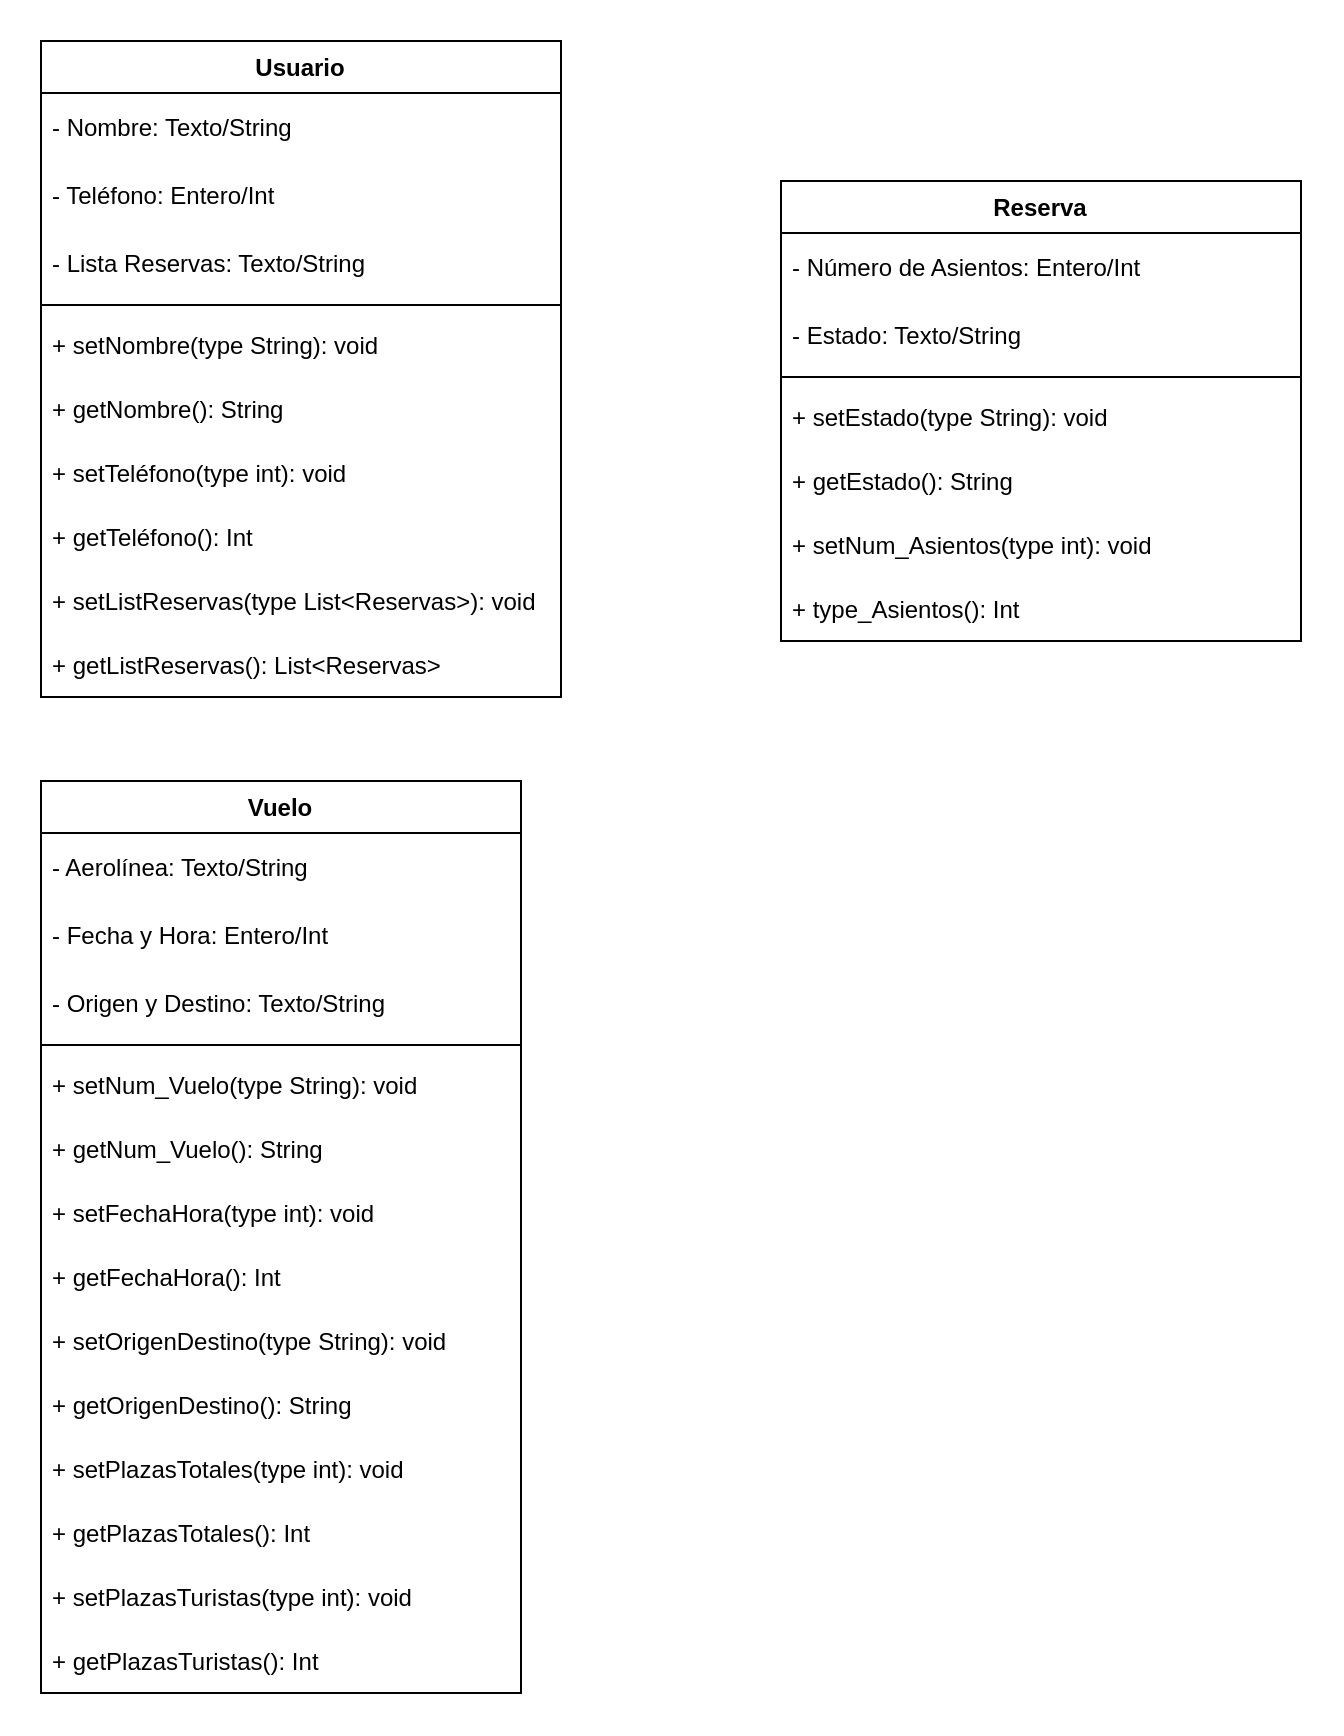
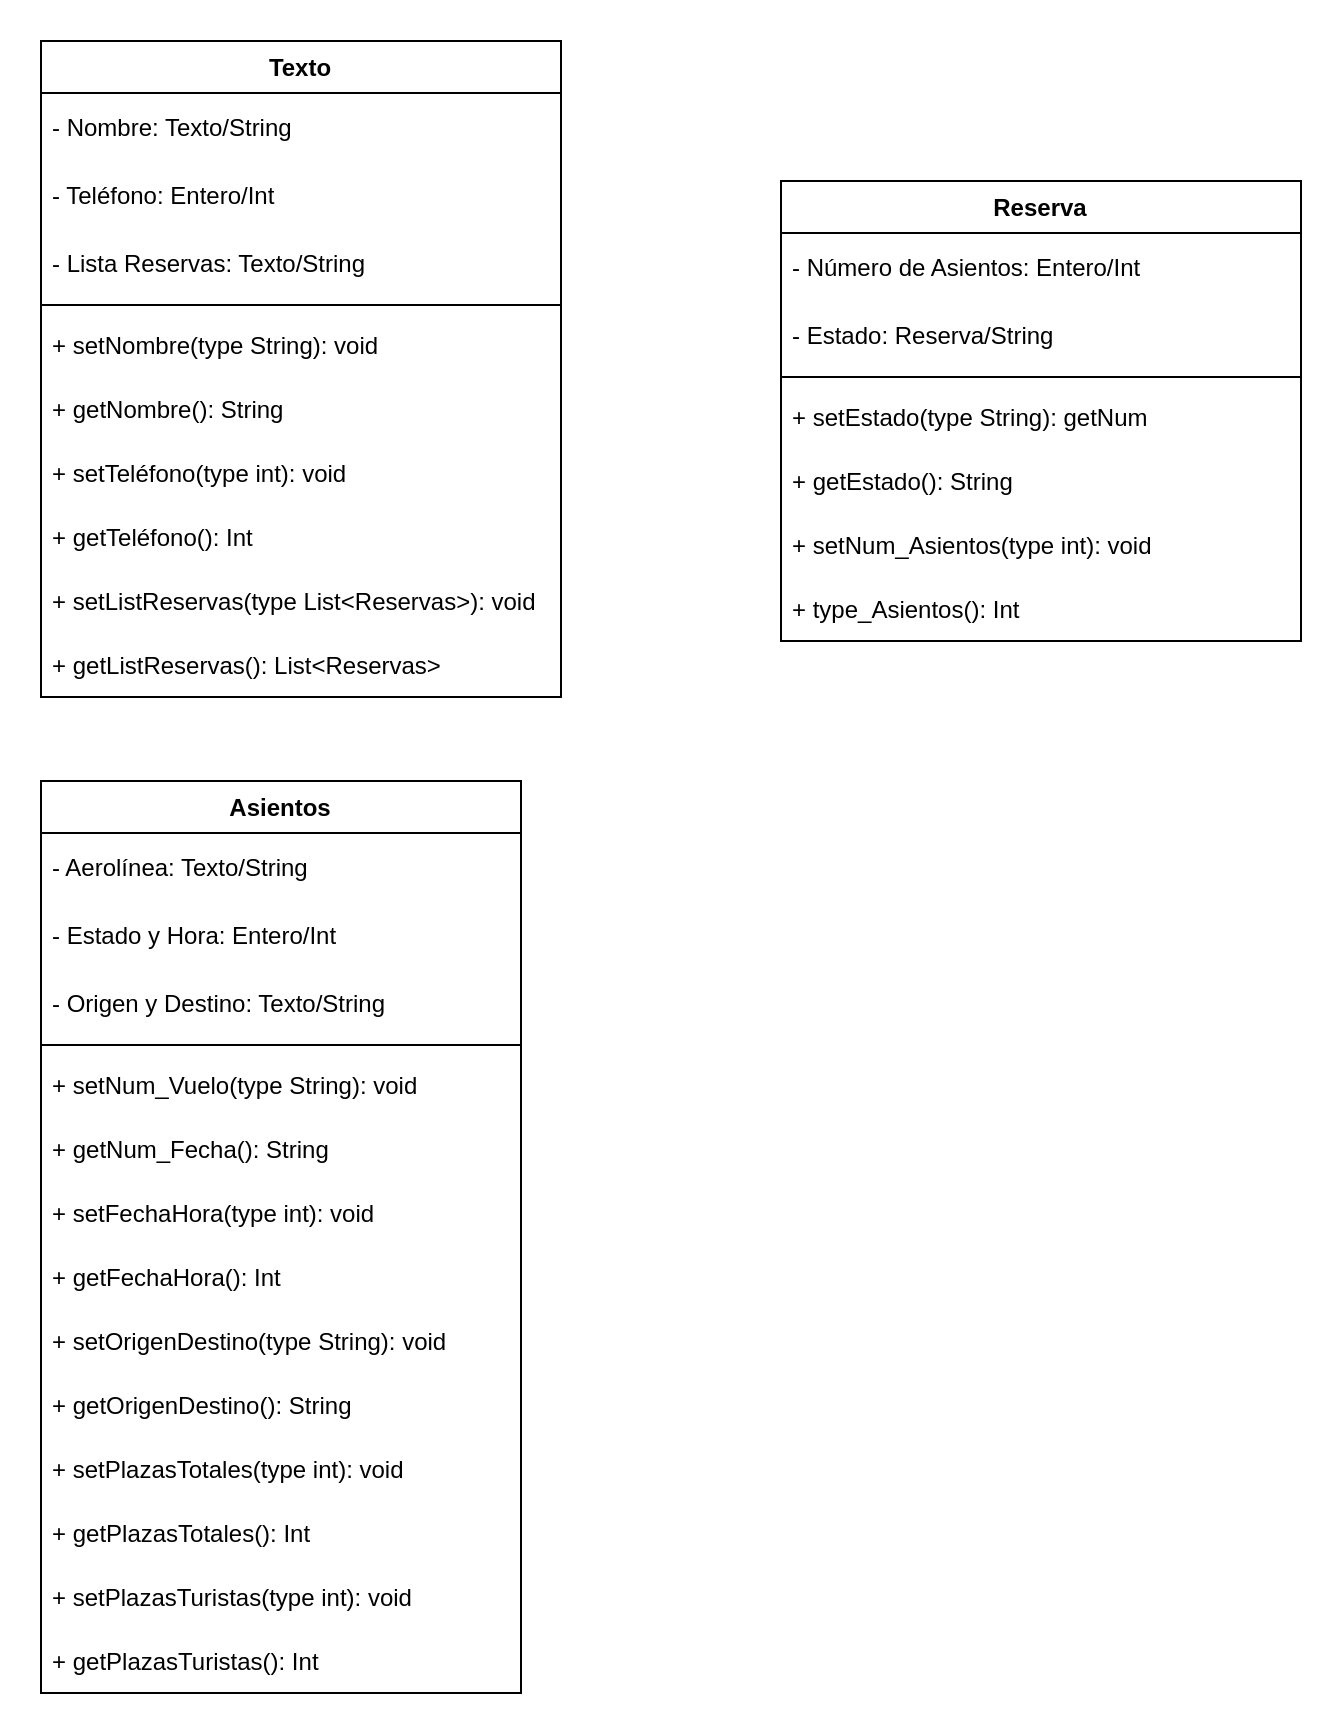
node "Usuario": label "Usuario" -> "Texto"
node "- Estado: Texto/String": label "- Estado: Texto/String" -> "- Estado: Reserva/String"
node "+ setEstado(type String): void": label "+ setEstado(type String): void" -> "+ setEstado(type String): getNum"
node "Vuelo": label "Vuelo" -> "Asientos"
node "- Fecha y Hora: Entero/Int": label "- Fecha y Hora: Entero/Int" -> "- Estado y Hora: Entero/Int"
node "+ getNum_Vuelo(): String": label "+ getNum_Vuelo(): String" -> "+ getNum_Fecha(): String"
